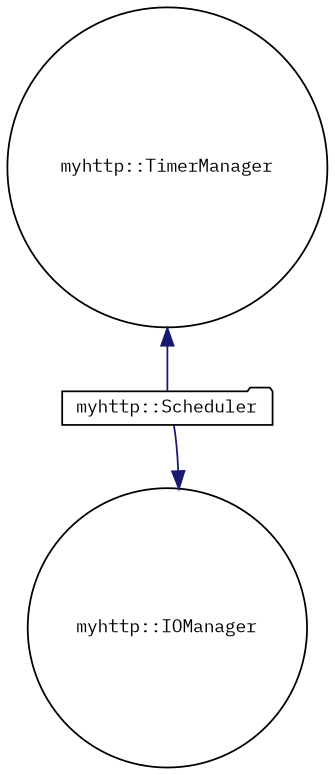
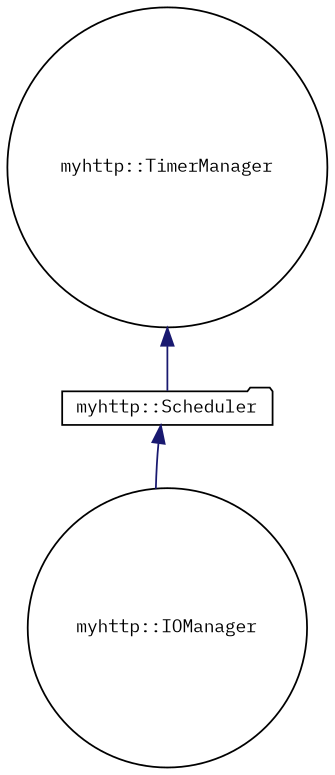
edge "myhttp::Scheduler" -> "myhttp::IOManager": reversed
